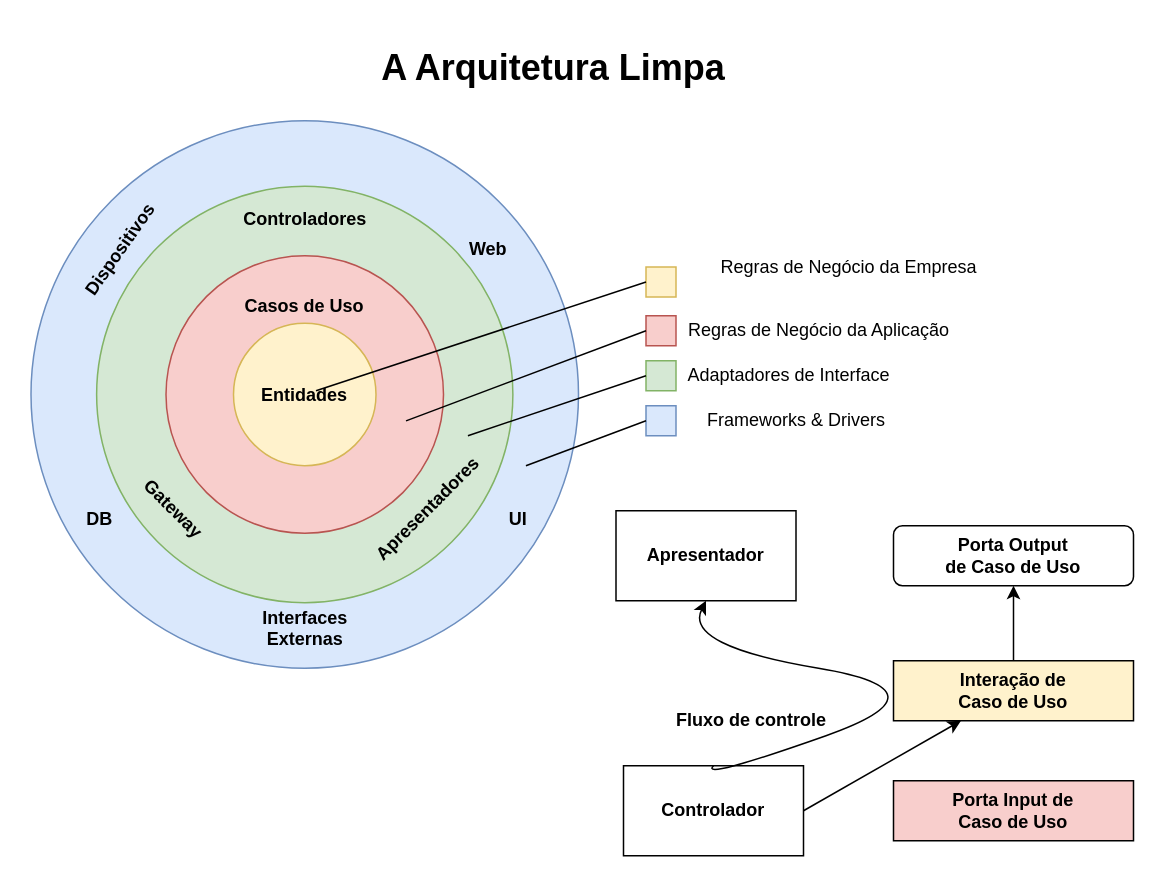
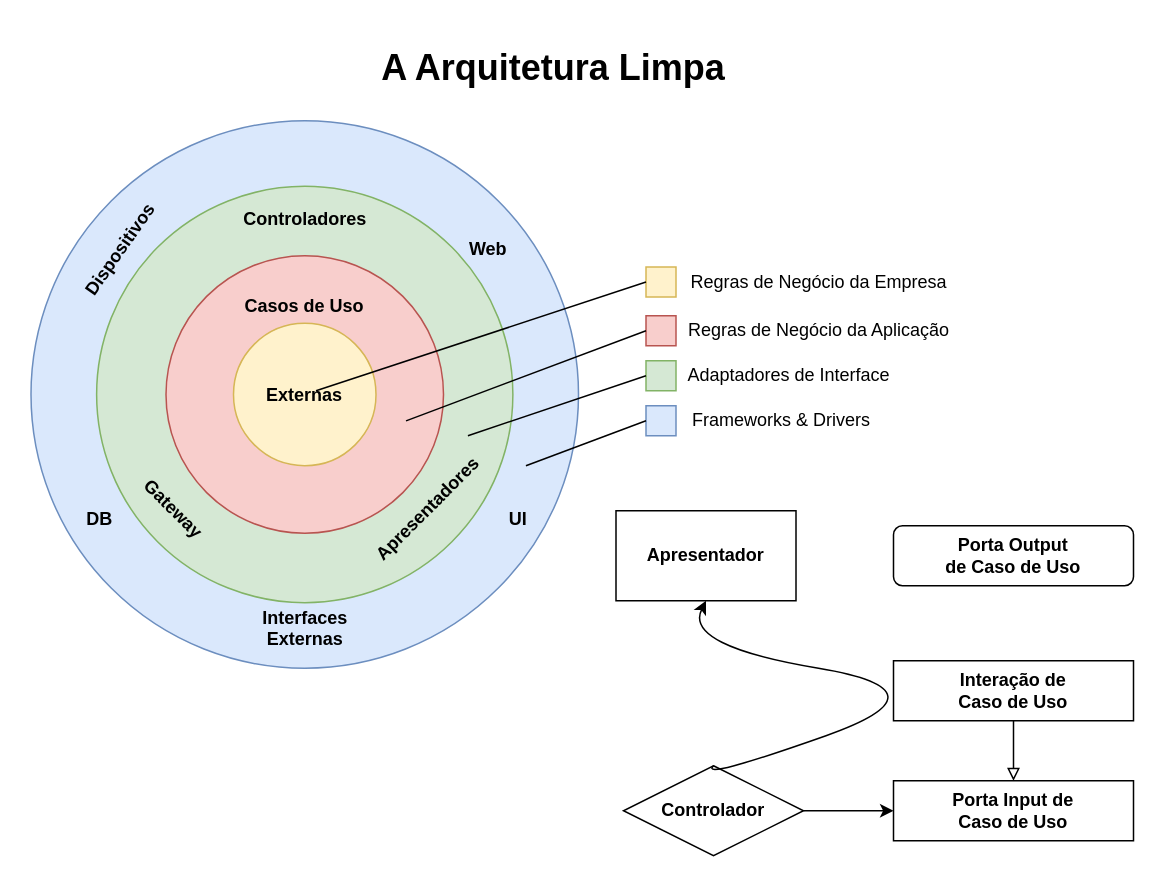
node "Regras de Negócio da Empresa": moved (848, 267) -> (818, 282)
node "Entidades": label "Entidades" -> "Externas"
node "Frameworks & Drivers": moved (796, 421) -> (781, 421)
edge "Interação de Caso de Uso" -> "Porta Output de Caso de Uso": removed
node "Interação de Caso de Uso": fillcolor #fff2cc -> #ffffff
node "Fluxo de controle": removed
edge "Interação de Caso de Uso" -> "Porta Input de Caso de Uso": added
edge "Controlador" -> "Interação de Caso de Uso": now "Controlador" -> "Porta Input de Caso de Uso"
node "Controlador": shape rectangle -> diamond
node "Porta Input de Caso de Uso": fillcolor #f8cecc -> #ffffff
